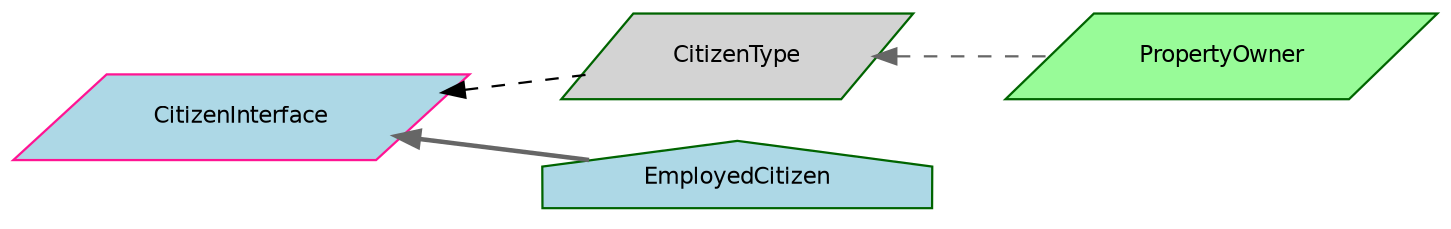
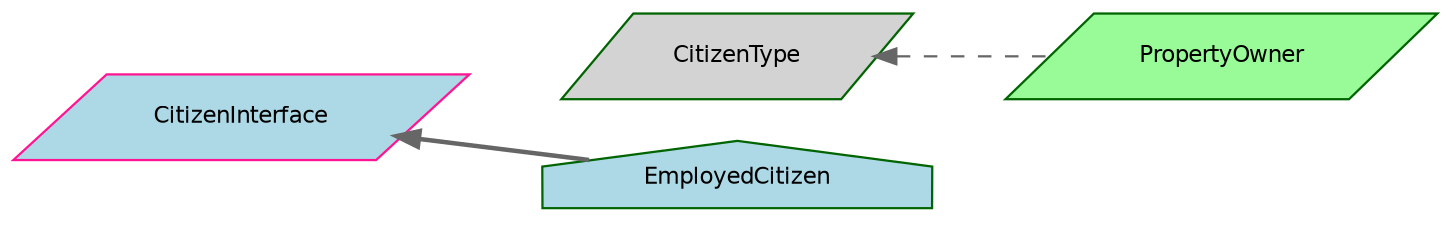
edge "CitizenType" -> "CitizenInterface": removed
